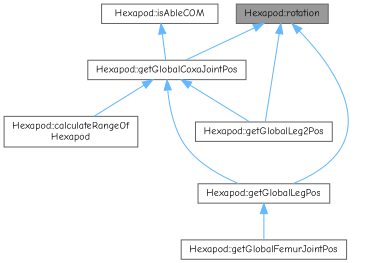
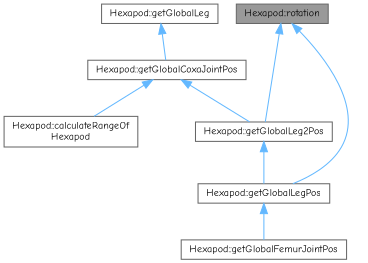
node "Hexapod::isAbleCOM": label "Hexapod::isAbleCOM" -> "Hexapod::getGlobalLeg"
edge "Hexapod::getGlobalCoxaJointPos" -> "Hexapod::rotation": removed
edge "Hexapod::getGlobalLegPos" -> "Hexapod::getGlobalCoxaJointPos": now "Hexapod::getGlobalLegPos" -> "Hexapod::getGlobalLeg2Pos"
